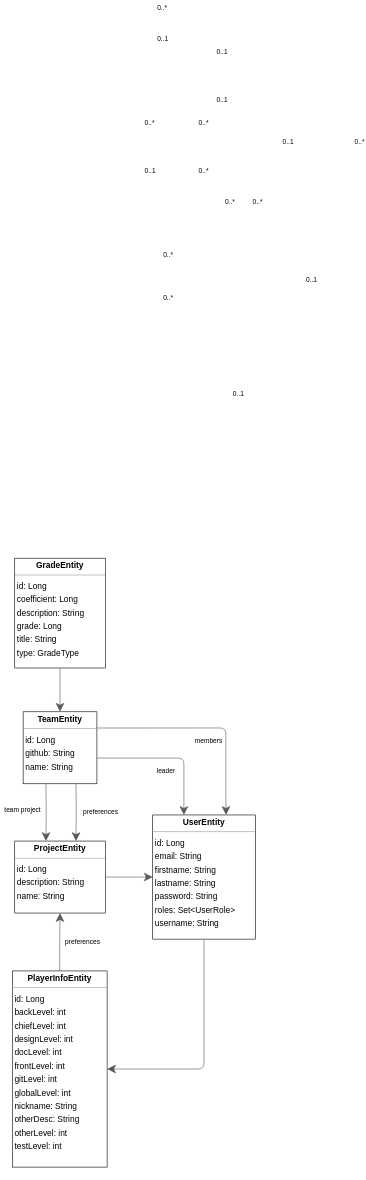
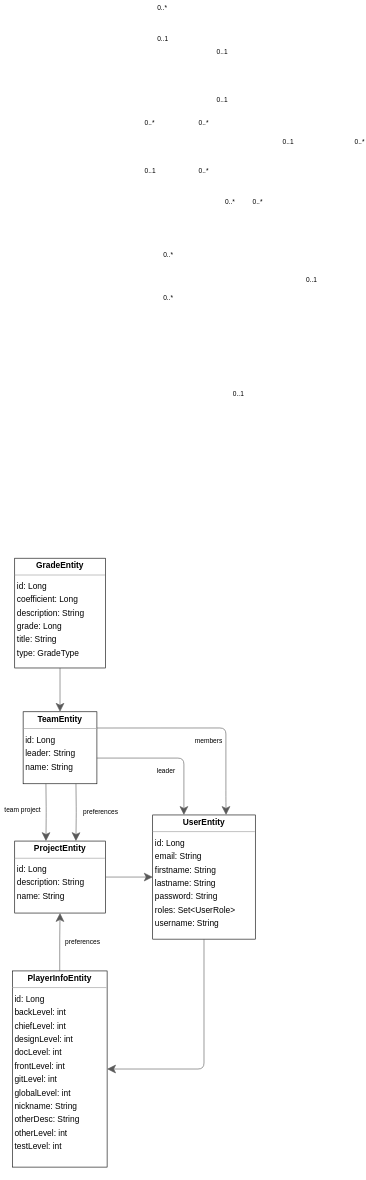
node "TeamEntity id: Long github: String name: String": label "TeamEntity id: Long github: String name: String" -> "TeamEntity id: Long leader: String name: String"
